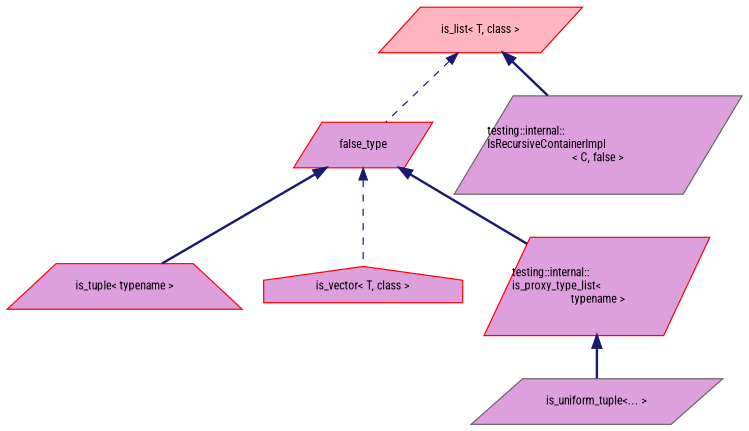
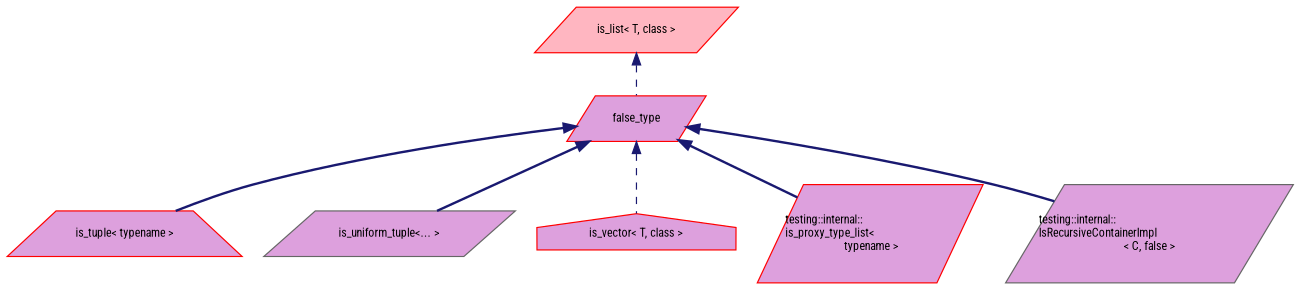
edge "testing::internal:: IsRecursiveContainerImpl < C, false >" -> "is_list< T, class >": now "testing::internal:: IsRecursiveContainerImpl < C, false >" -> "false_type"
edge "is_uniform_tuple<... >" -> "testing::internal:: is_proxy_type_list< typename >": now "is_uniform_tuple<... >" -> "false_type"
